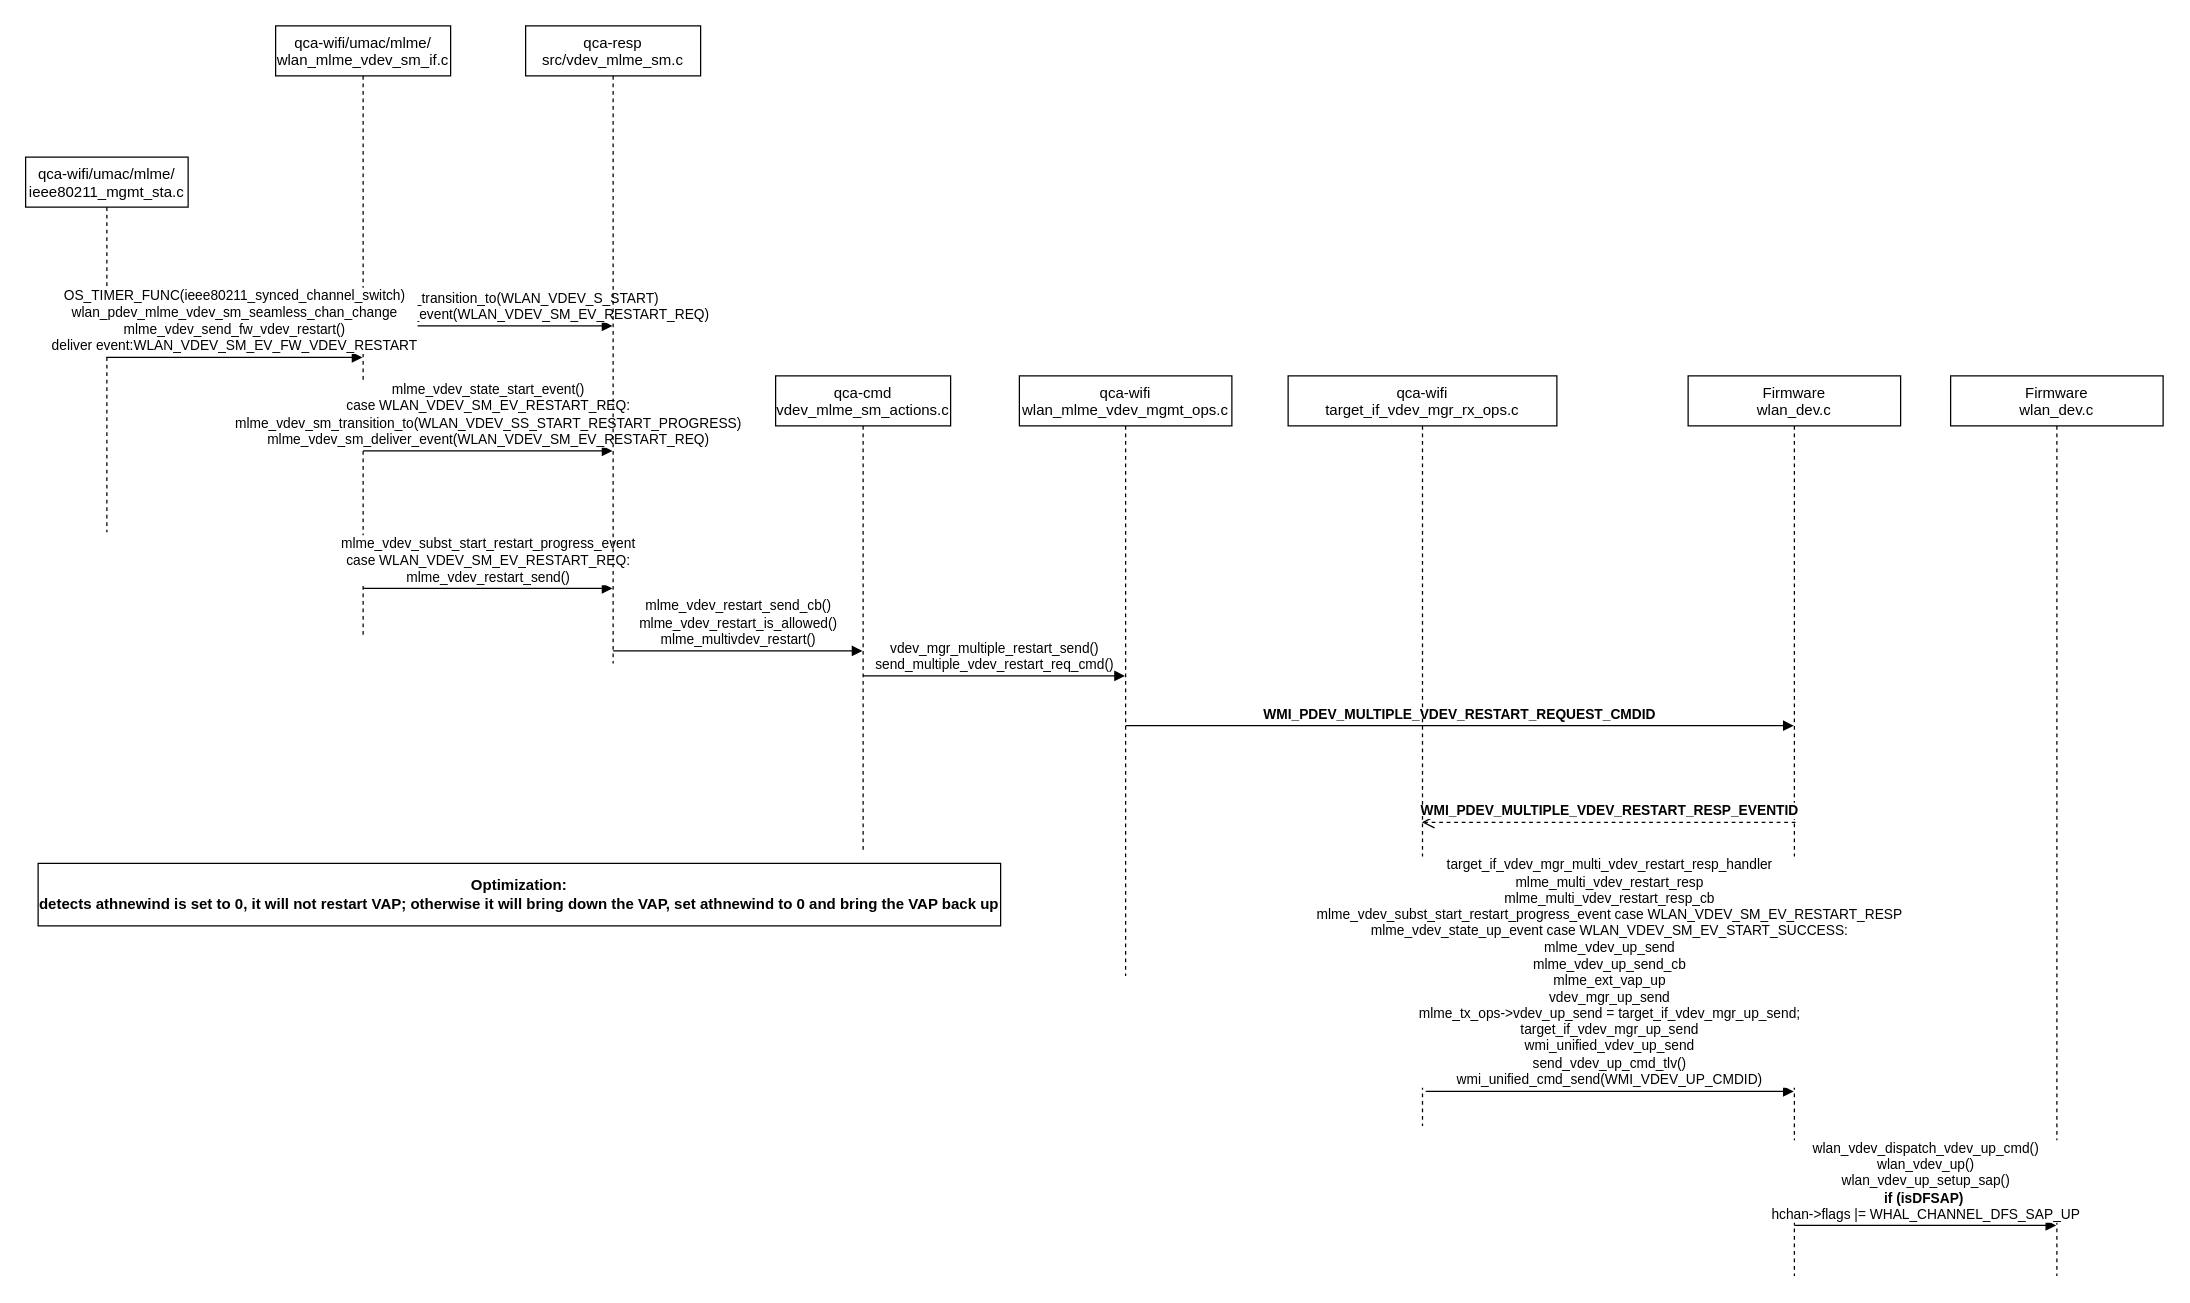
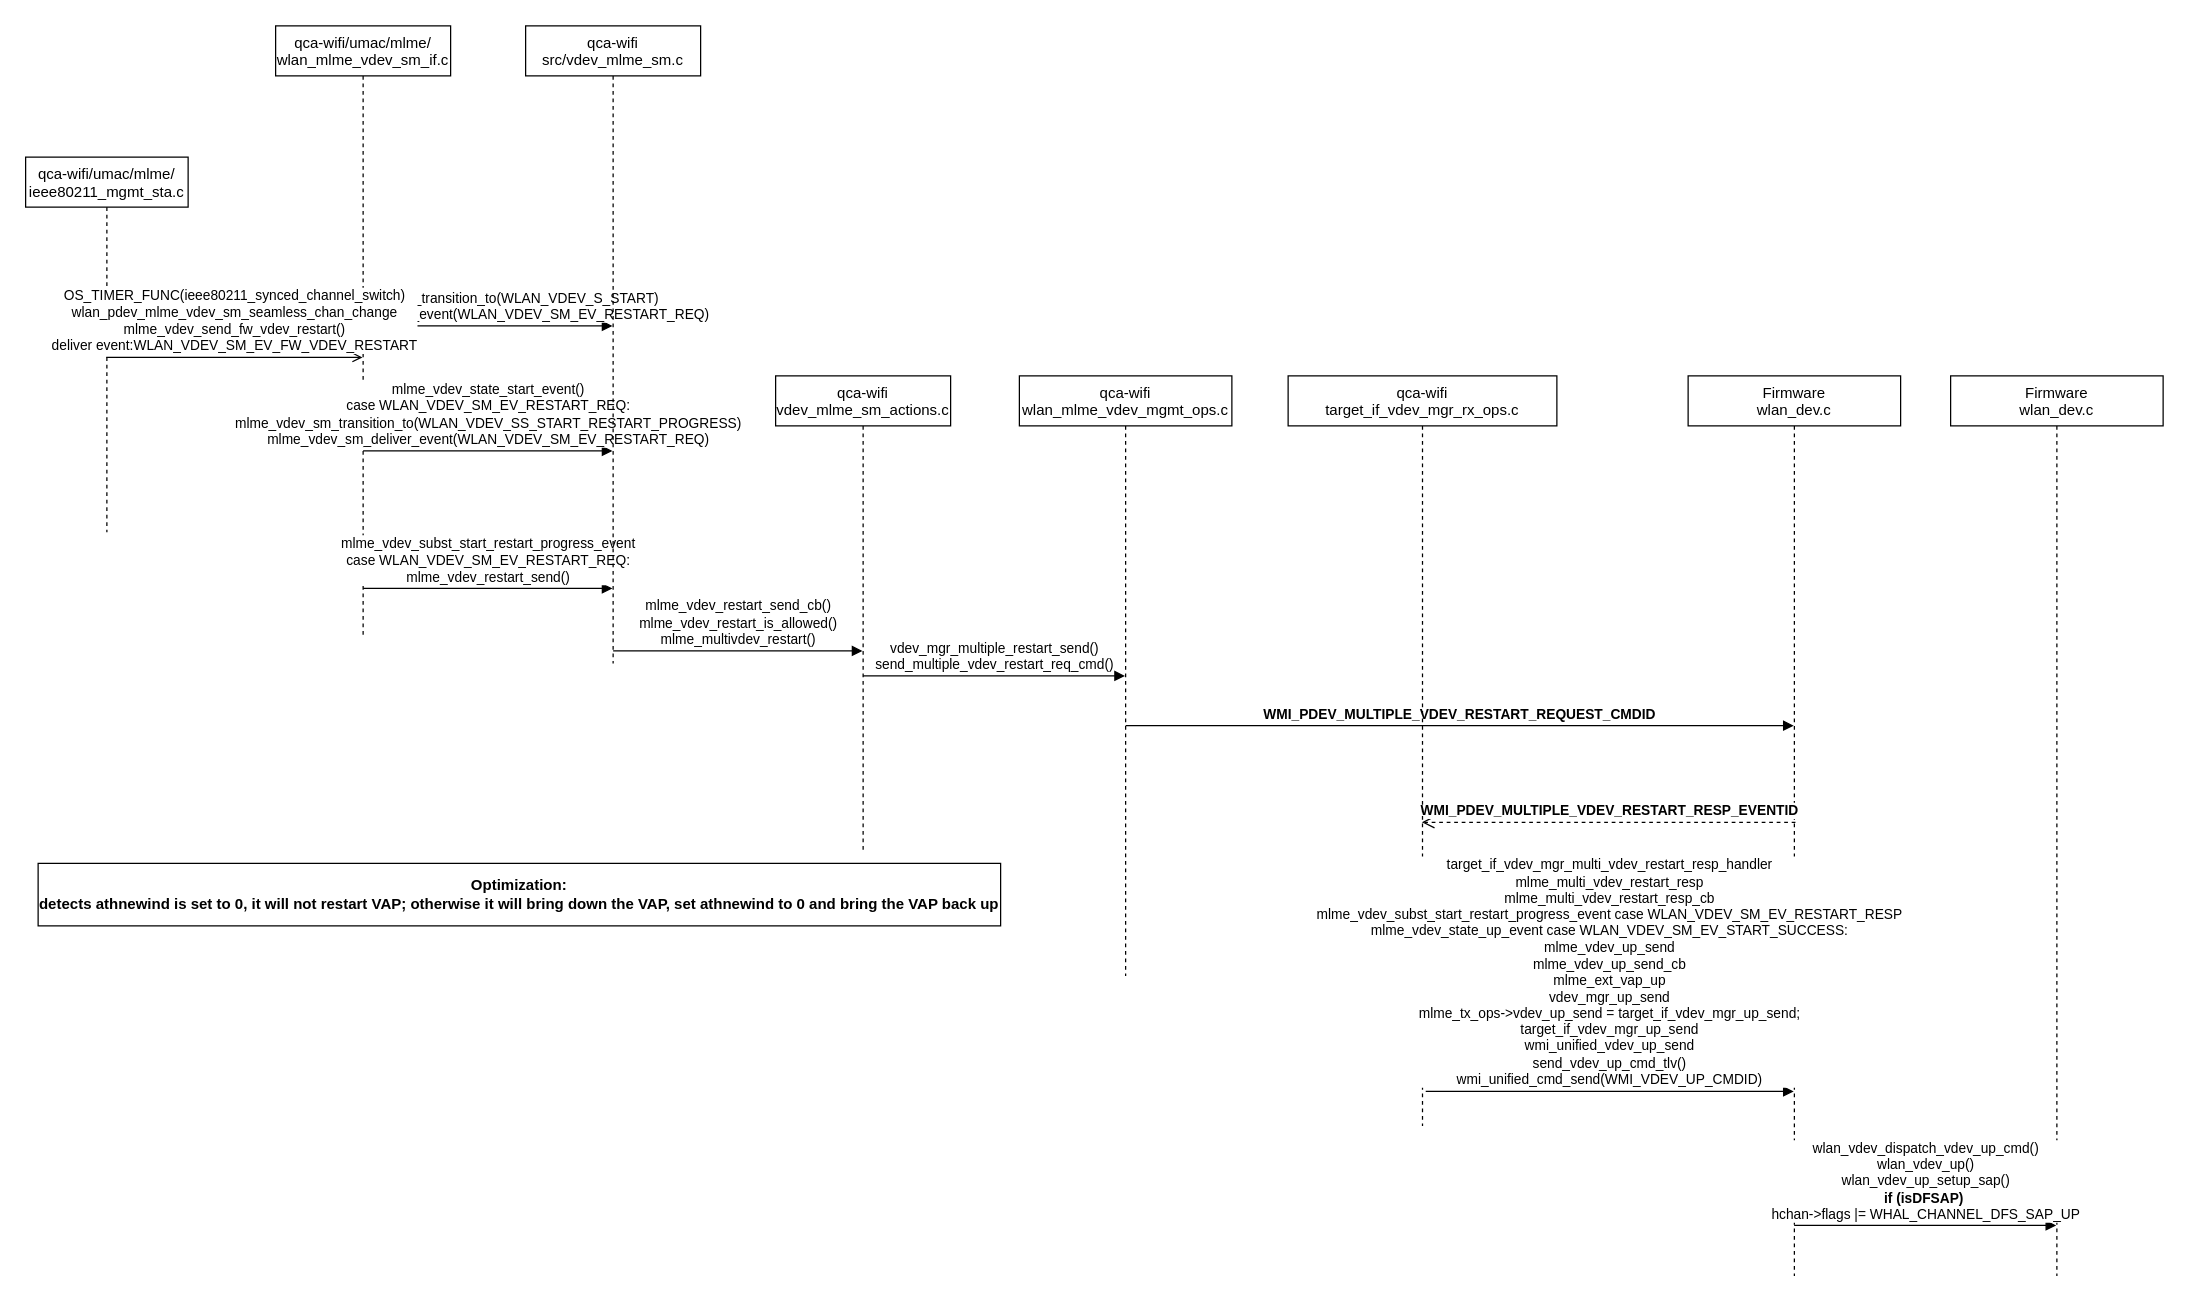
node "qca-resp src/vdev_mlme_sm.c": label "qca-resp src/vdev_mlme_sm.c" -> "qca-wifi src/vdev_mlme_sm.c"
edge "qca-wifi/umac/mlme/ ieee80211_mgmt_sta.c" -> "qca-wifi/umac/mlme/ wlan_mlme_vdev_sm_if.c": arrowhead block -> open
node "qca-cmd vdev_mlme_sm_actions.c": label "qca-cmd vdev_mlme_sm_actions.c" -> "qca-wifi vdev_mlme_sm_actions.c"
